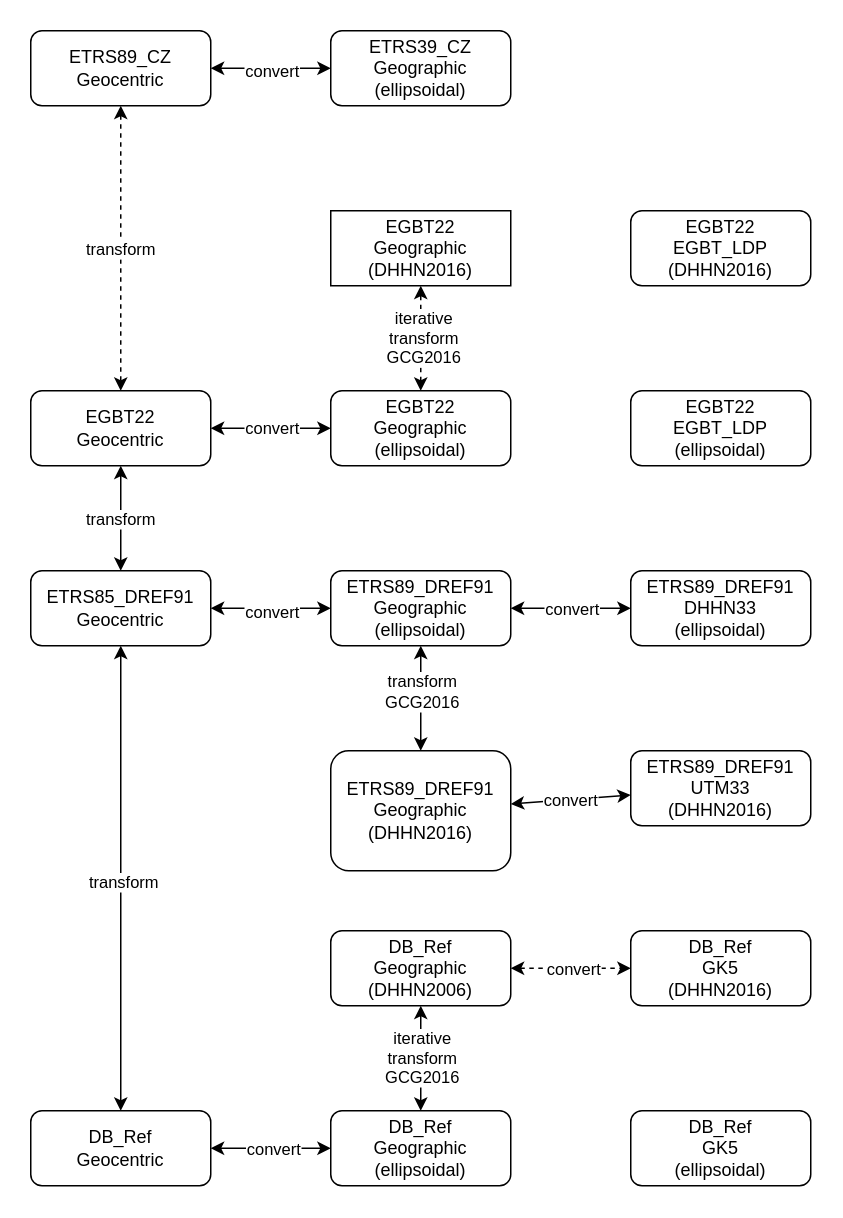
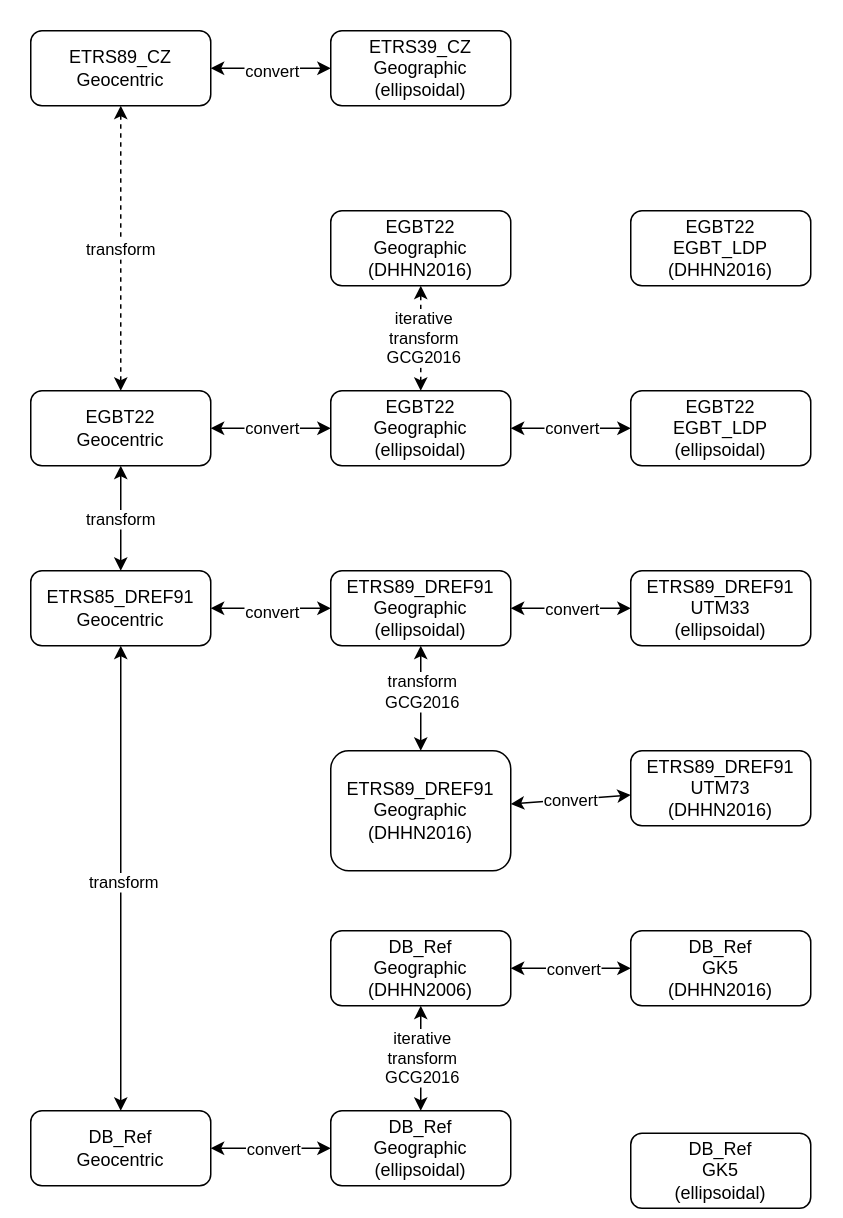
node "EGBT22 Geographic (DHHN2016)": shape rectangle -> rounded rectangle
edge "EGBT22 Geographic (ellipsoidal)" -- "EGBT22 EGBT_LDP (ellipsoidal)": added, label "convert"
node "ETRS89_DREF91 DHHN33 (ellipsoidal)": label "ETRS89_DREF91 DHHN33 (ellipsoidal)" -> "ETRS89_DREF91 UTM33 (ellipsoidal)"
node "ETRS89_DREF91 UTM33 (DHHN2016)": label "ETRS89_DREF91 UTM33 (DHHN2016)" -> "ETRS89_DREF91 UTM73 (DHHN2016)"
edge "DB_Ref Geographic (DHHN2006)" -- "DB_Ref GK5 (DHHN2016)": style dashed -> solid
node "DB_Ref GK5 (ellipsoidal)": moved (721, 1148) -> (721, 1171)
